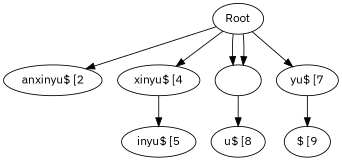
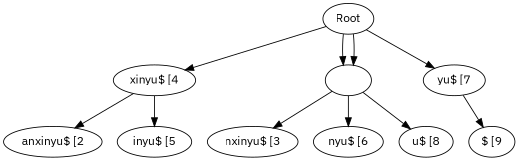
edge "Root" -> "anxinyu$ [2": now "xinyu$ [4" -> "anxinyu$ [2"
node "nxinyu$ [3": added
node "nyu$ [6": added
